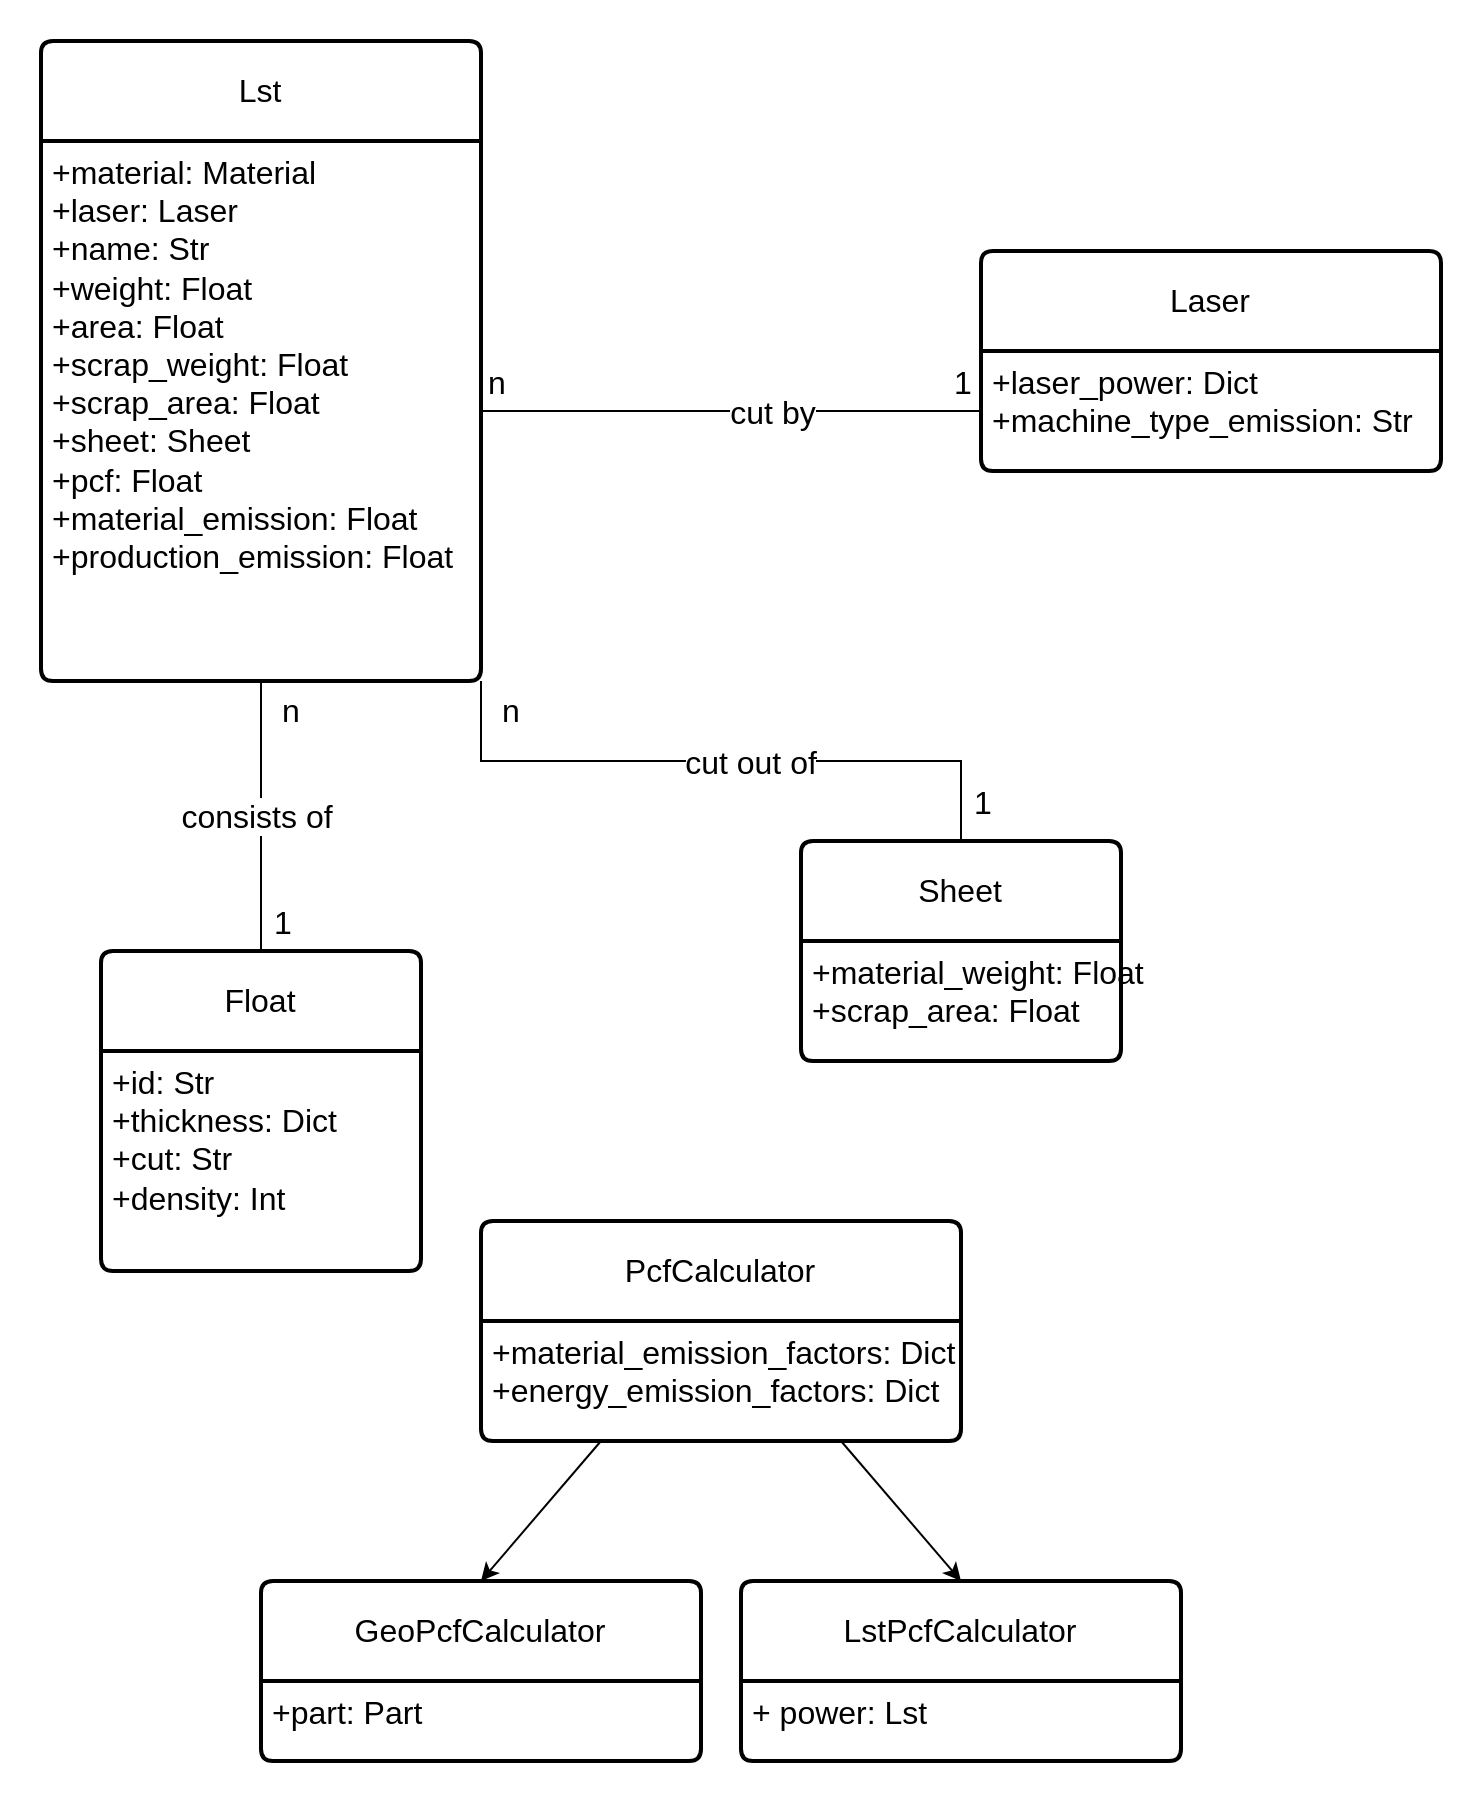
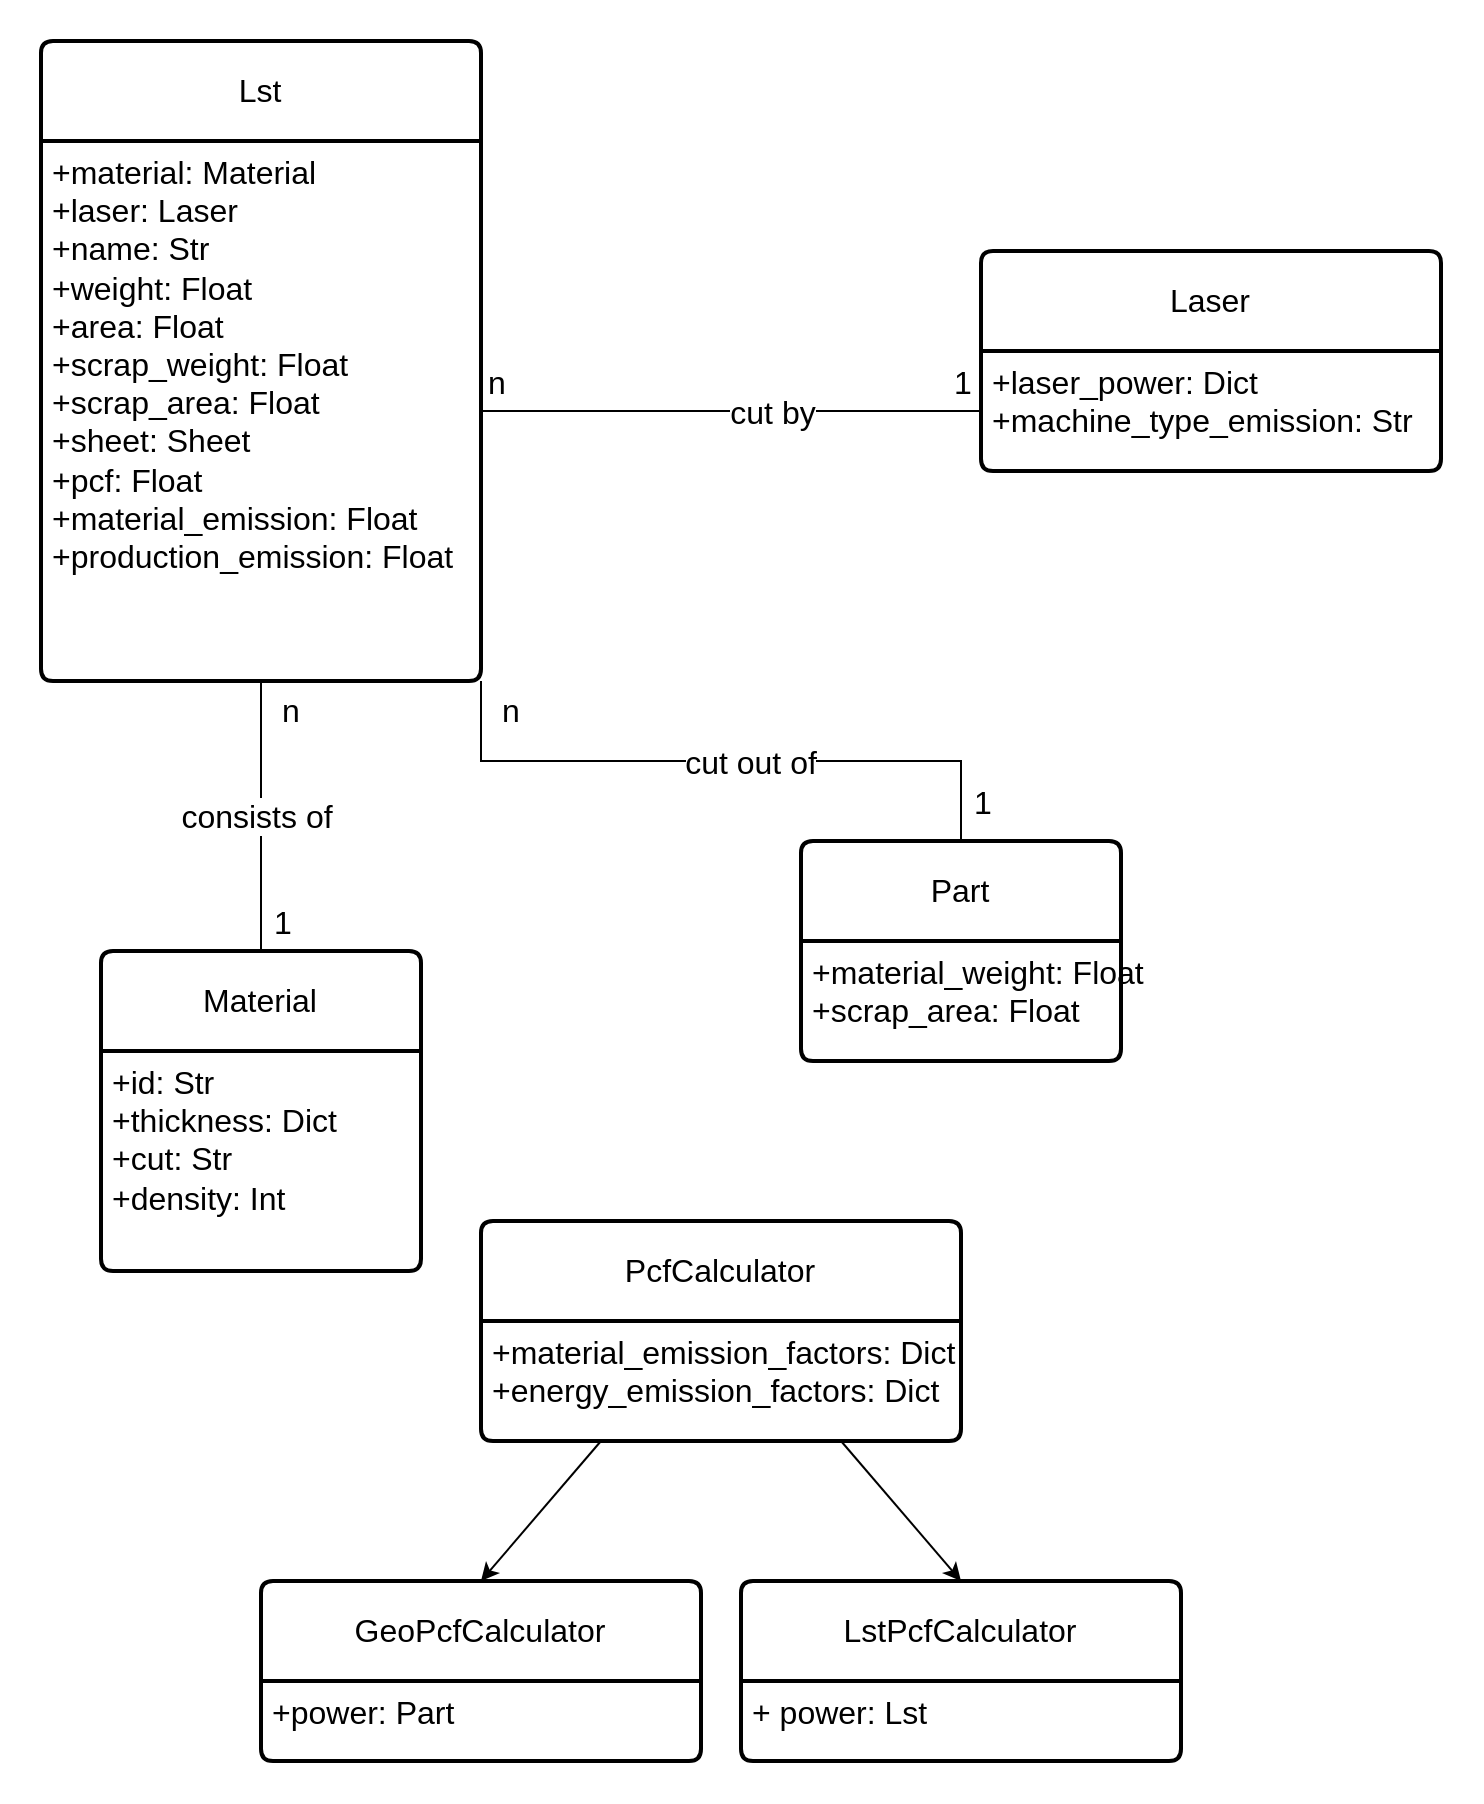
node "Sheet": label "Sheet" -> "Part"
node "Float": label "Float" -> "Material"
node "+part: Part": label "+part: Part" -> "+power: Part"
